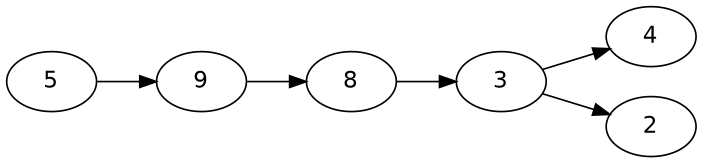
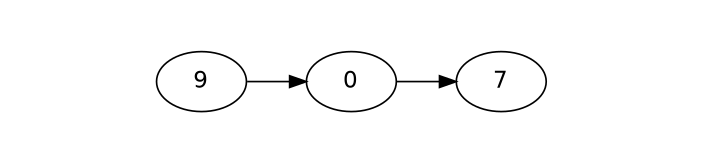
node "4": removed
node "5": removed
node "8": label "8" -> "0"
node "3": label "3" -> "7"
node "2": removed
